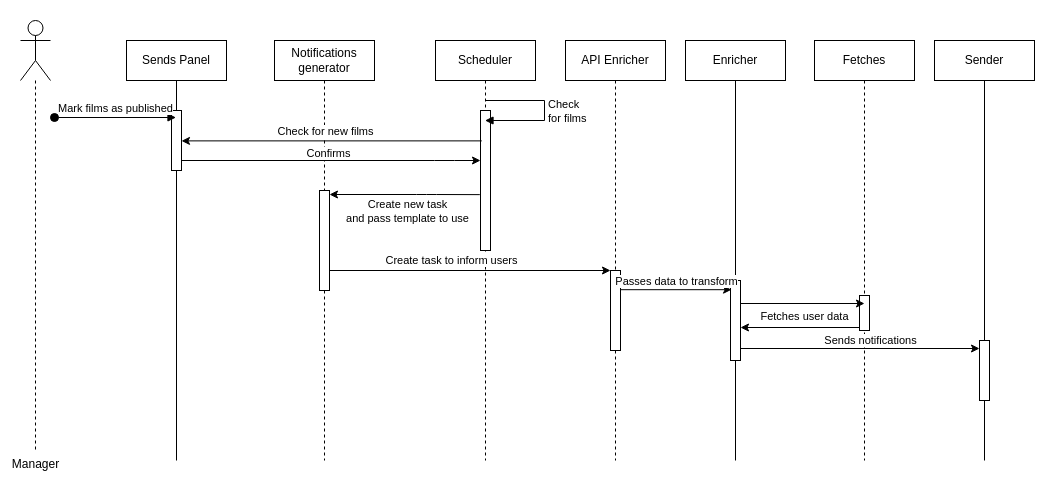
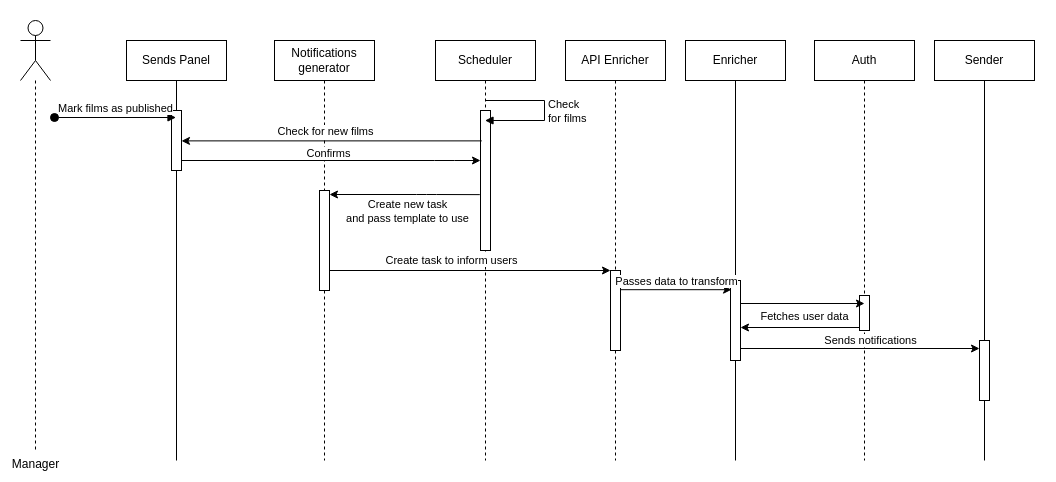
node "Fetches": label "Fetches" -> "Auth"
